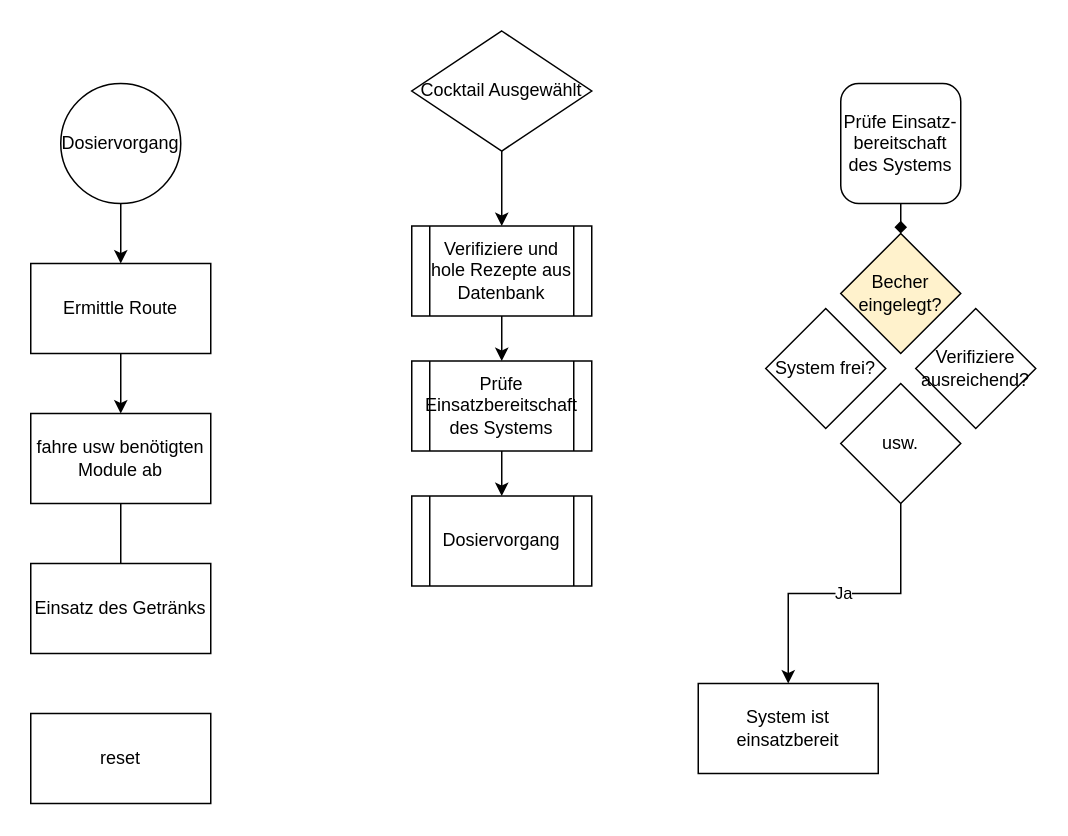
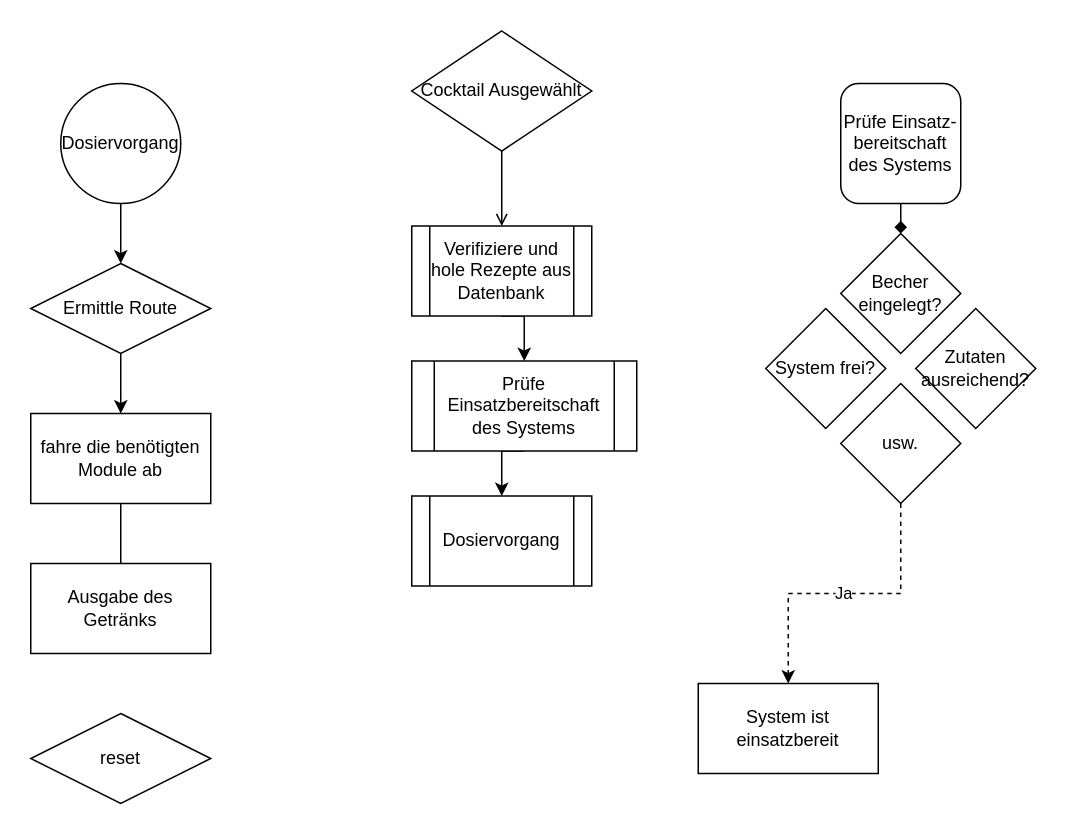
edge "Cocktail Ausgewählt" -> "Verifiziere und hole Rezepte aus Datenbank": arrowhead classic -> open
node "Becher eingelegt?": fillcolor #fff2cc -> #ffffff
node "Ermittle Route": shape rectangle -> diamond
node "Verifiziere ausreichend?": label "Verifiziere ausreichend?" -> "Zutaten ausreichend?"
node "Prüfe Einsatzbereitschaft des Systems": size 180x90 -> 225x90
node "fahre usw benötigten Module ab": label "fahre usw benötigten Module ab" -> "fahre die benötigten Module ab"
edge "usw." -> "System ist einsatzbereit": style solid -> dashed
node "Einsatz des Getränks": label "Einsatz des Getränks" -> "Ausgabe des Getränks"
node "reset": shape rectangle -> diamond
